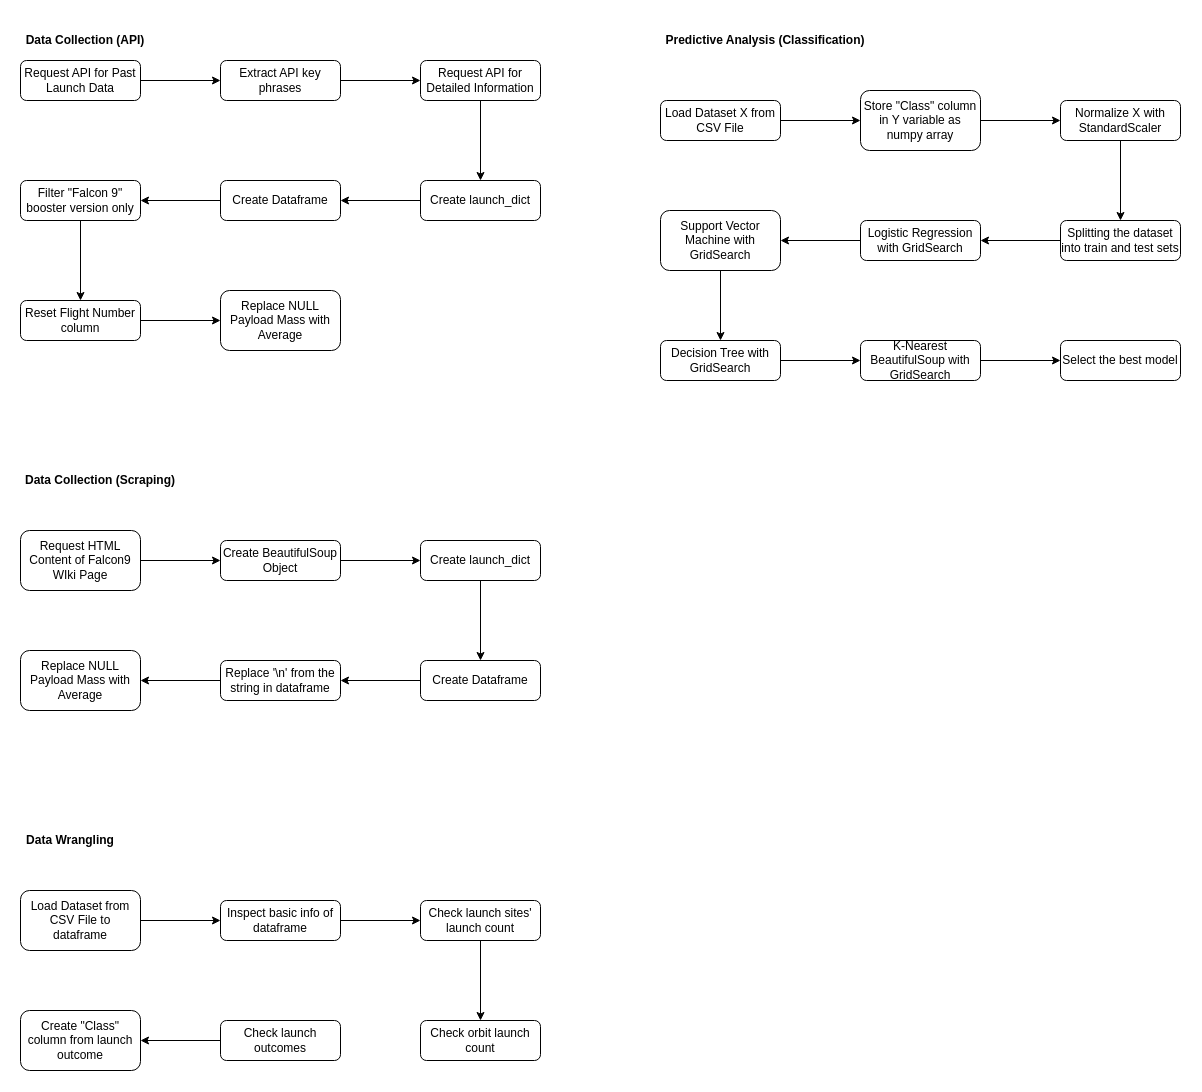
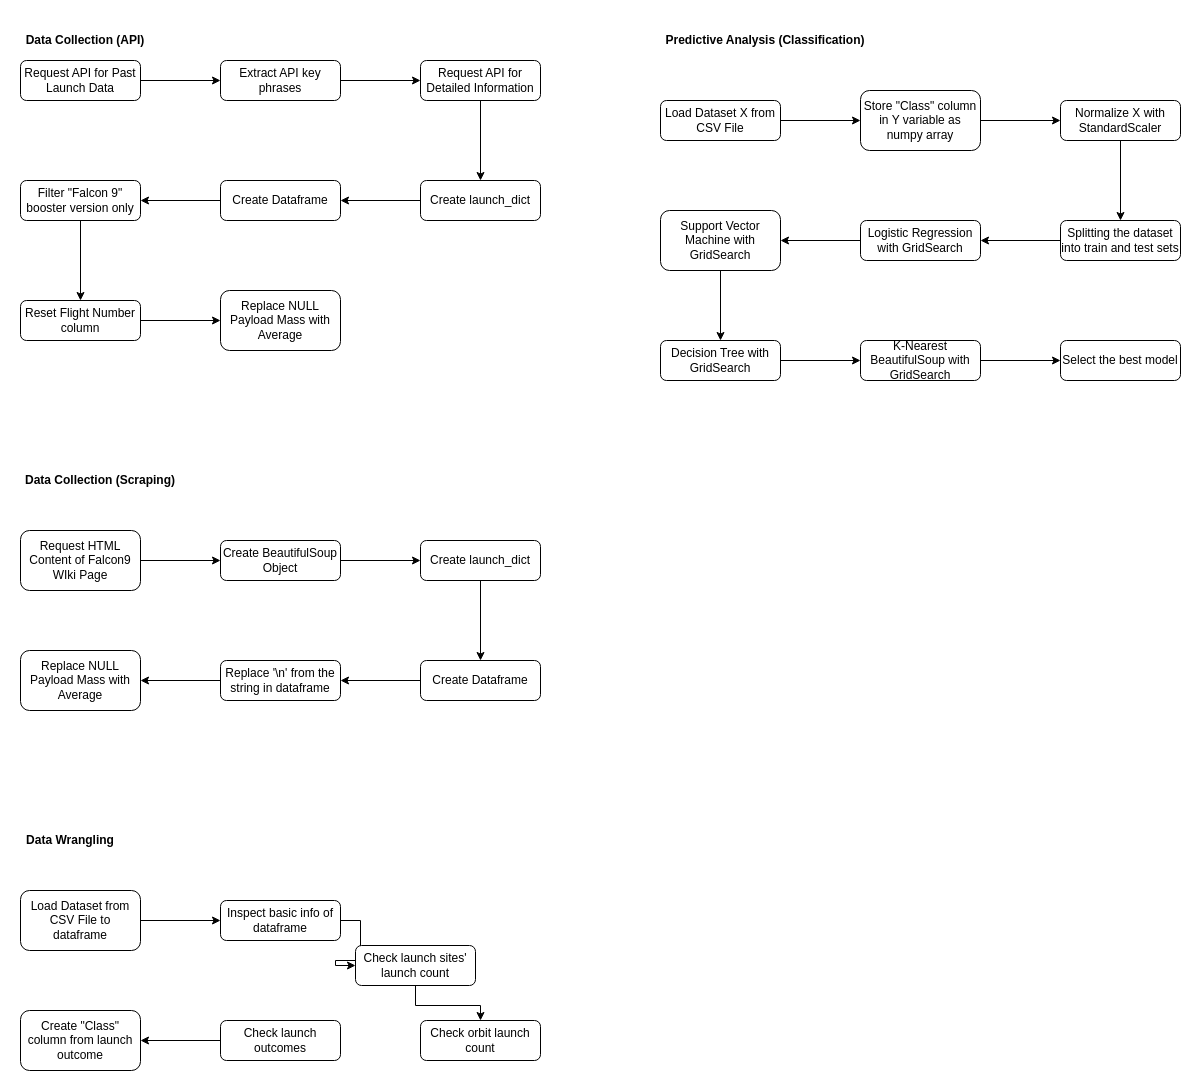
node "Check launch sites' launch count": moved (481, 921) -> (416, 966)
